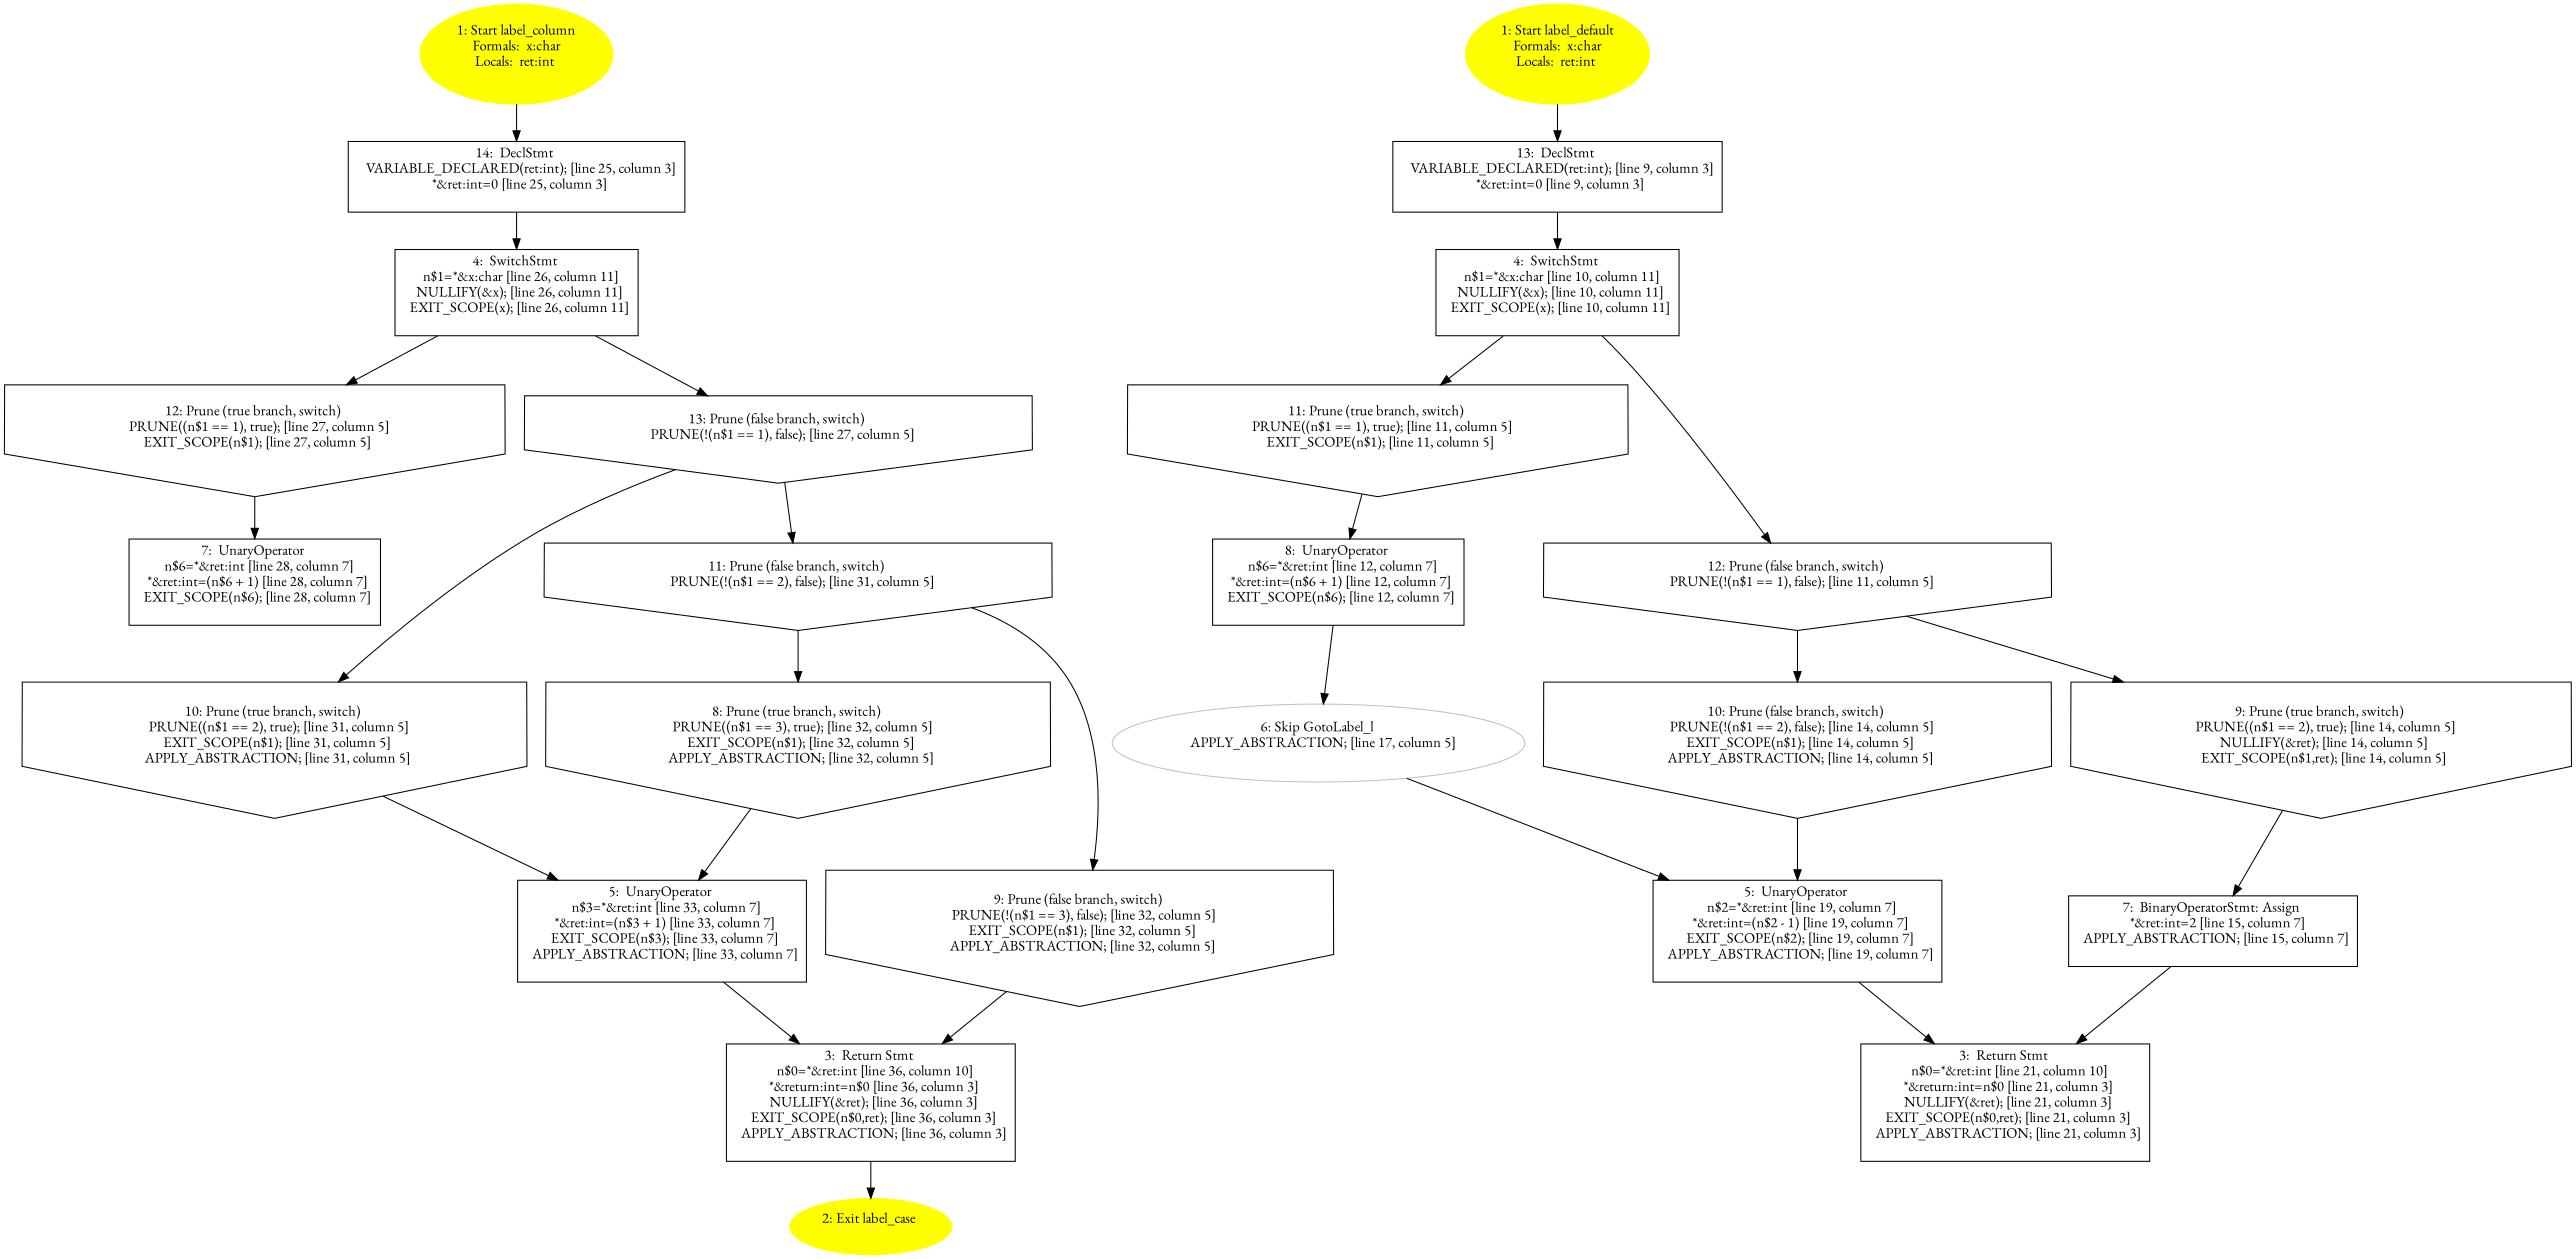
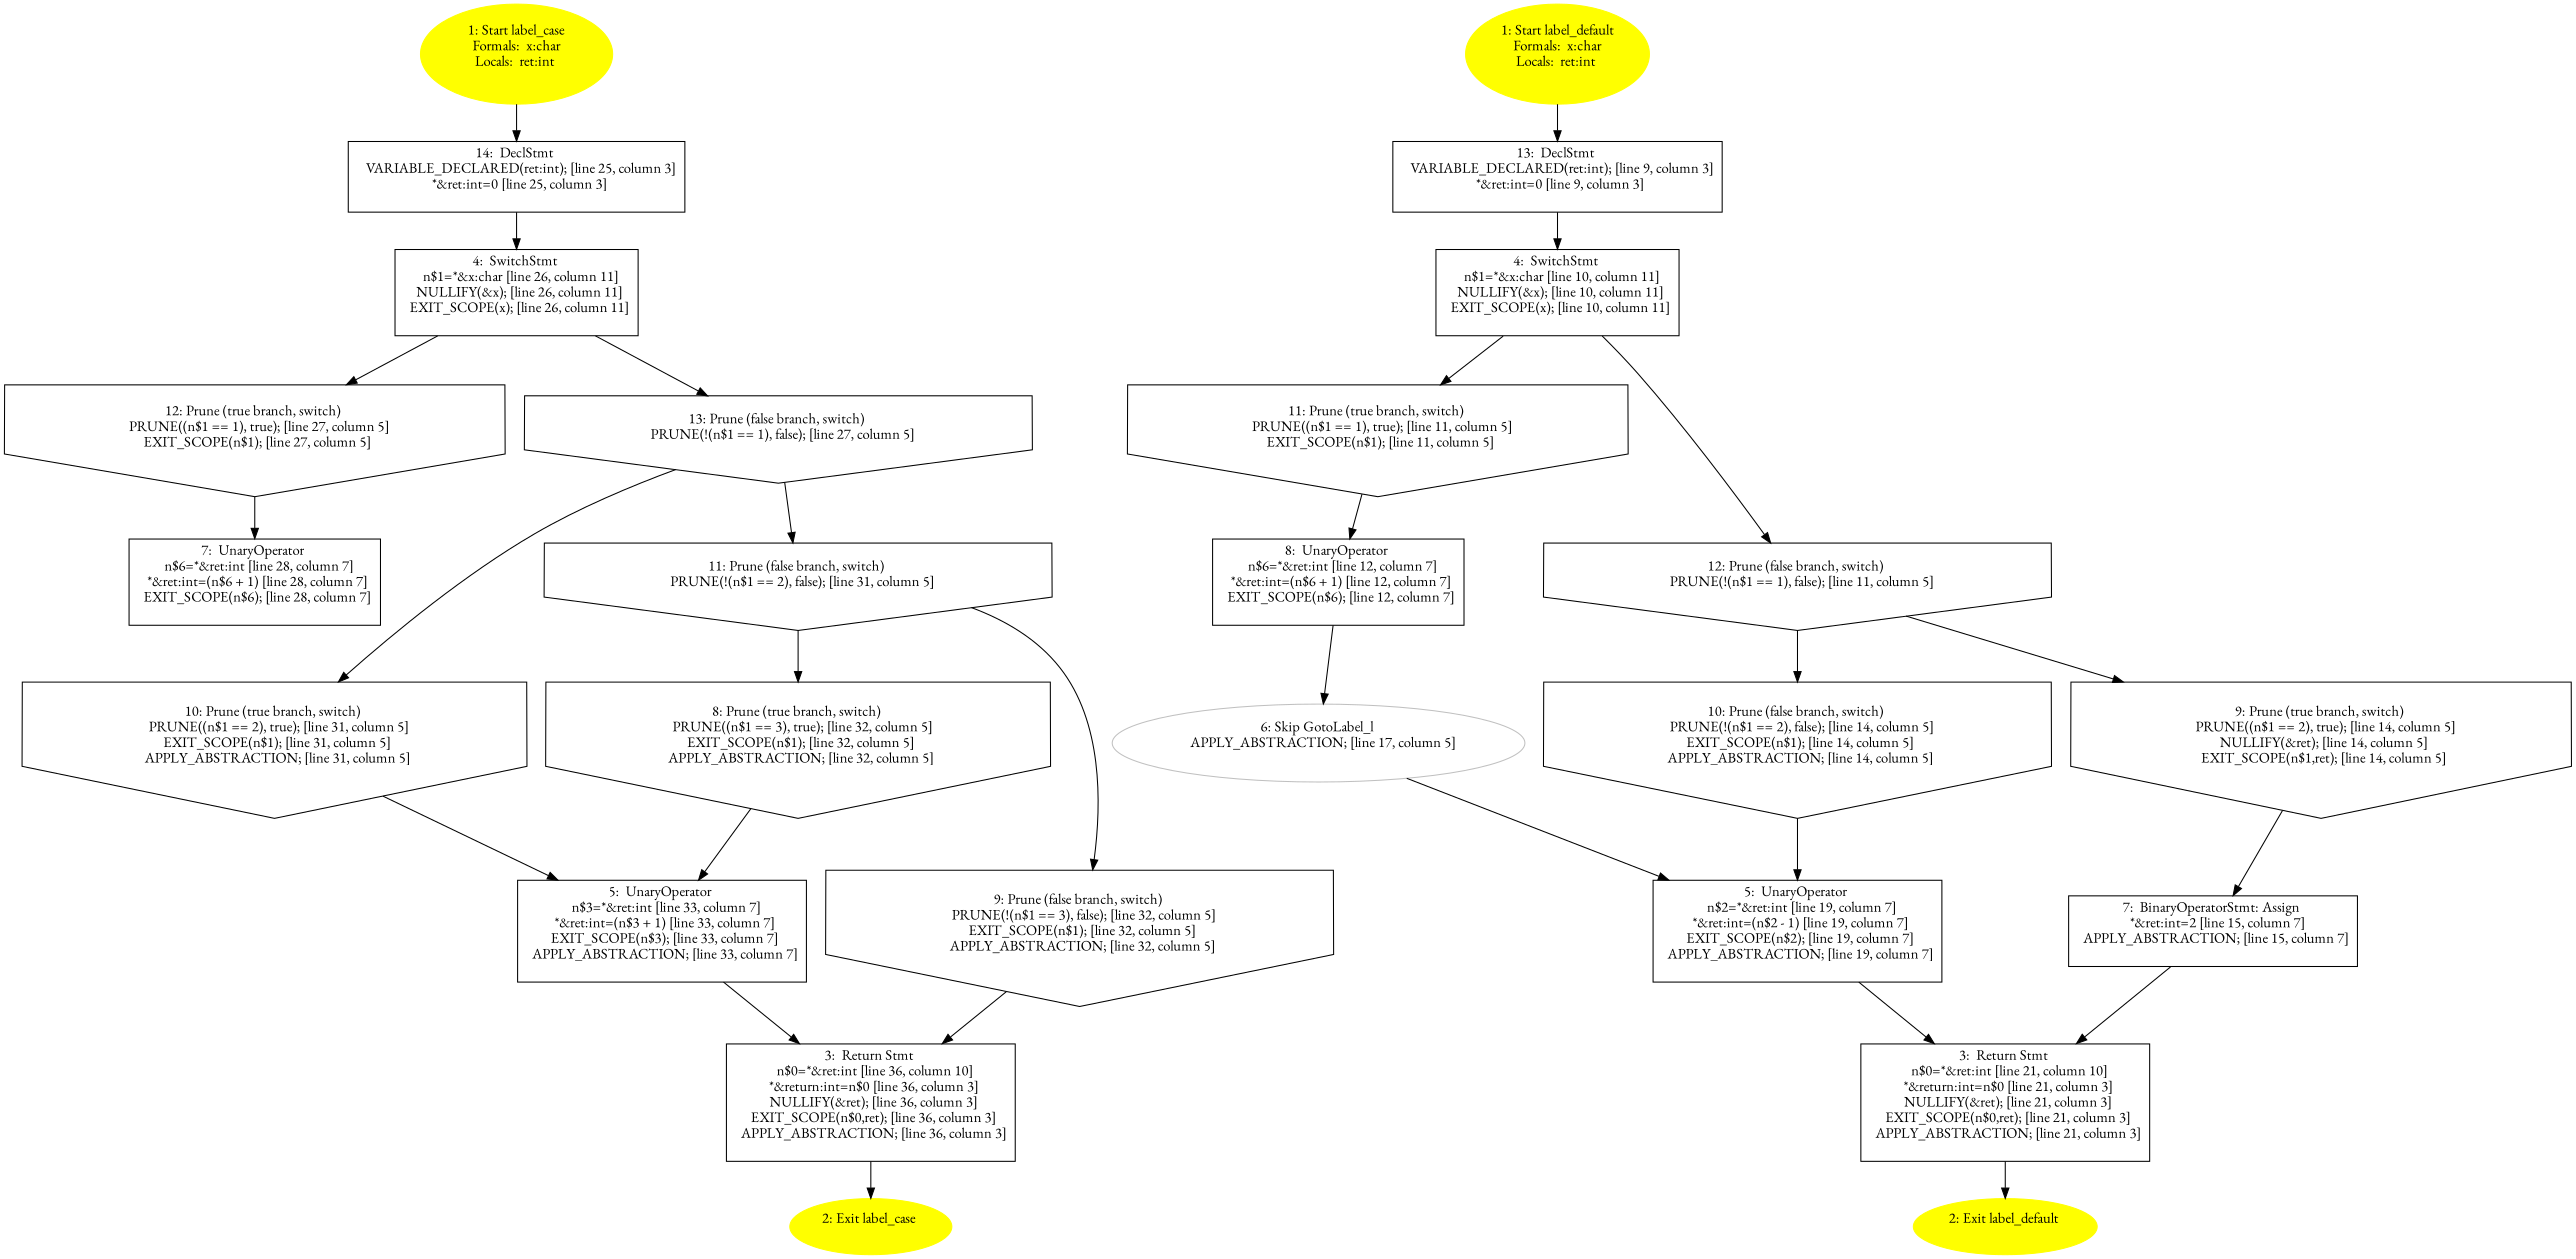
node "1: Start label_column Formals:  x:char Locals:  ret:int": label "1: Start label_column Formals:  x:char Locals:  ret:int" -> "1: Start label_case Formals:  x:char Locals:  ret:int"
node "2: Exit label_default": added
